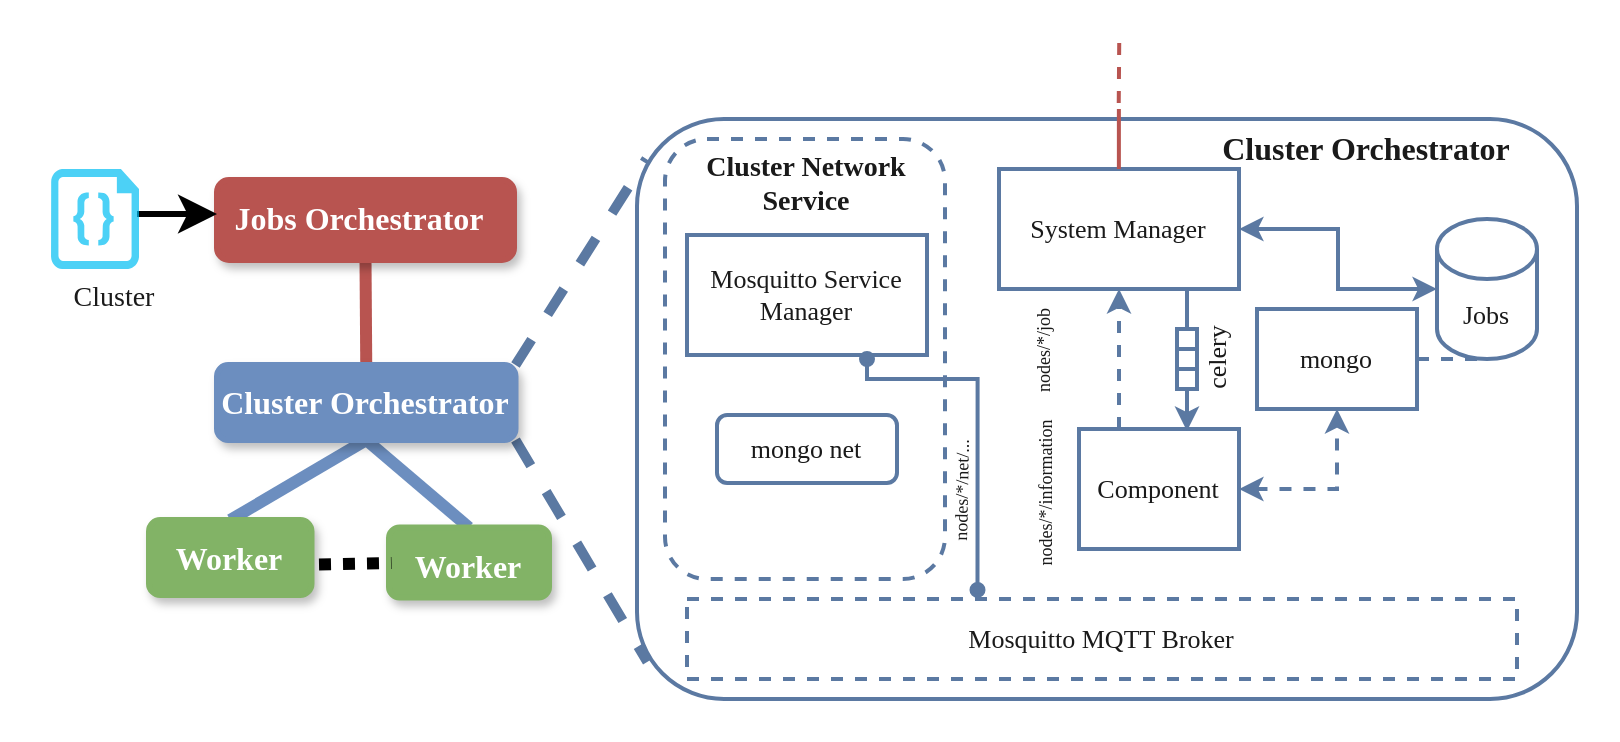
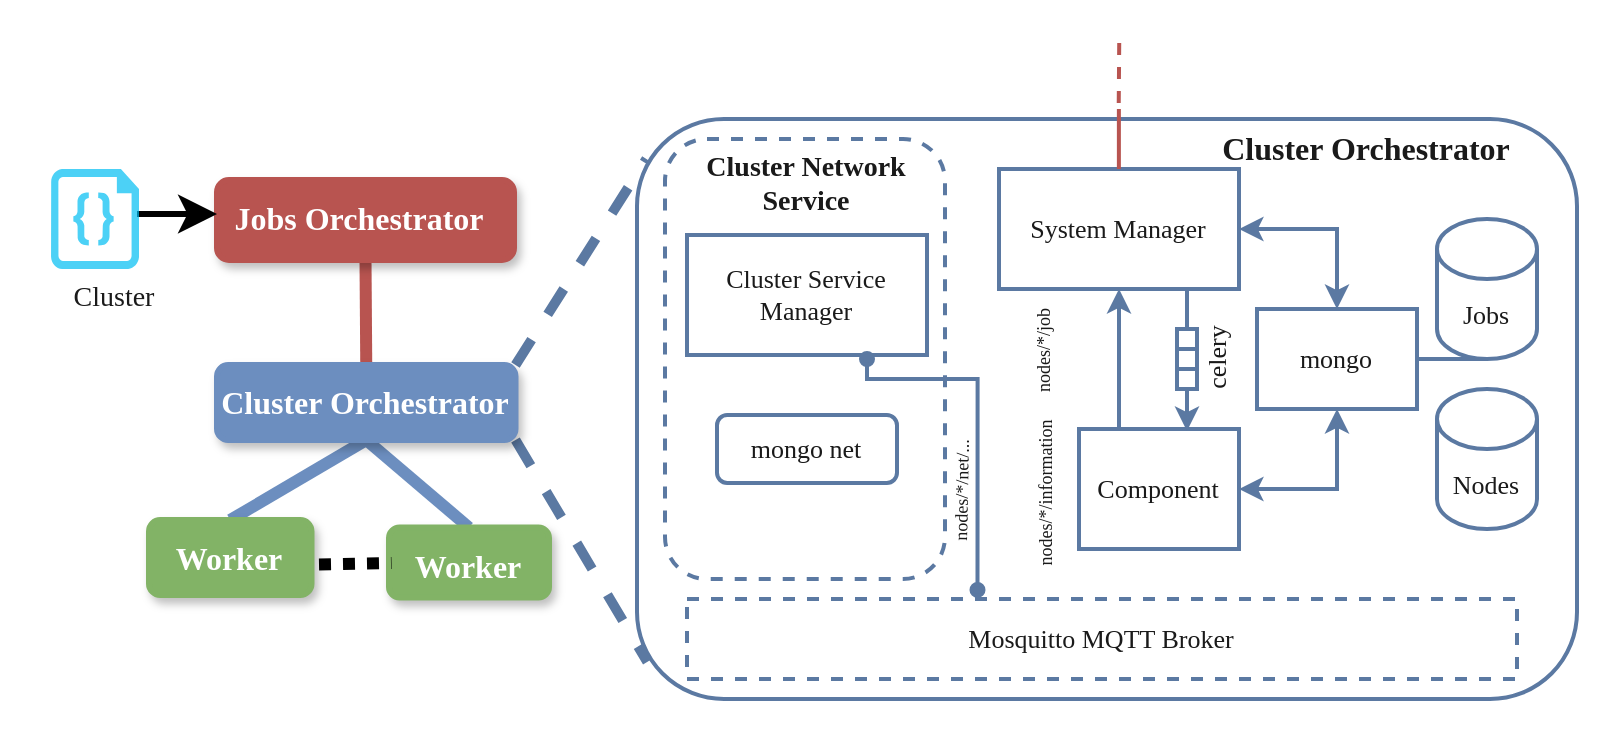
edge "System Manager" -- "Jobs": now "System Manager" -- "mongo"
node "Mosquitto Service Manager": label "Mosquitto Service Manager" -> "Cluster Service Manager"
edge "Jobs" -- "mongo": style dashed -> solid
edge "Component" -> "System Manager": style dashed -> solid
node "Nodes": added
edge "mongo" -- "Component": style dashed -> solid
